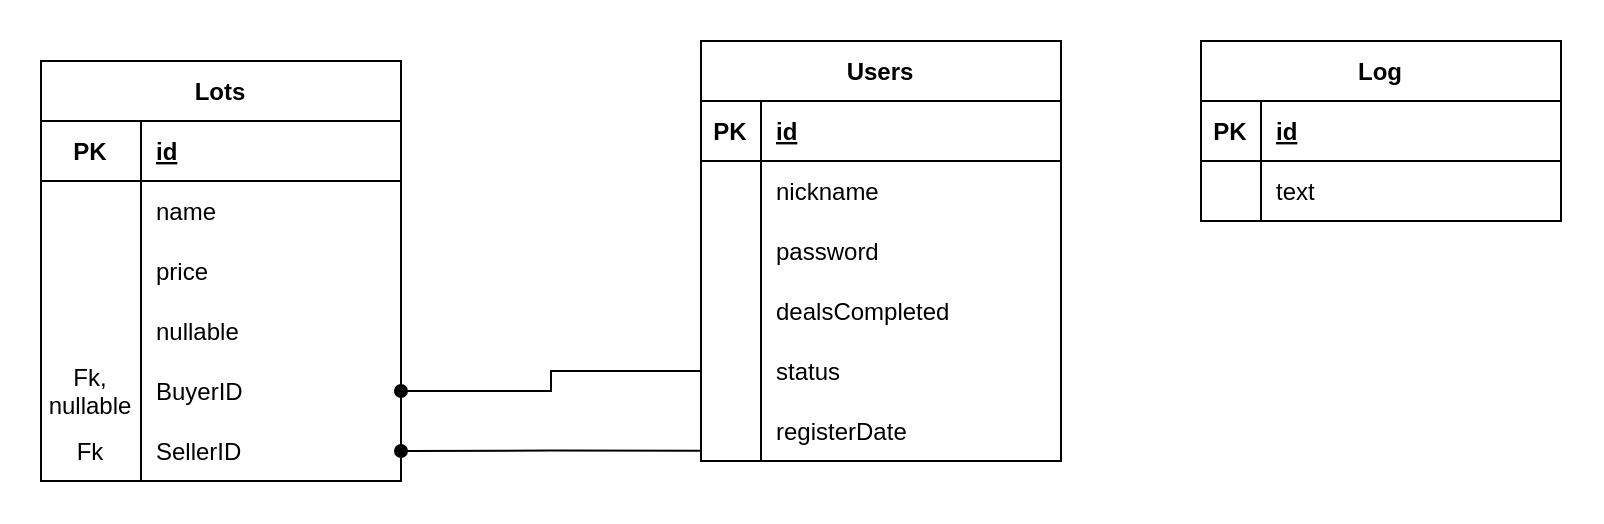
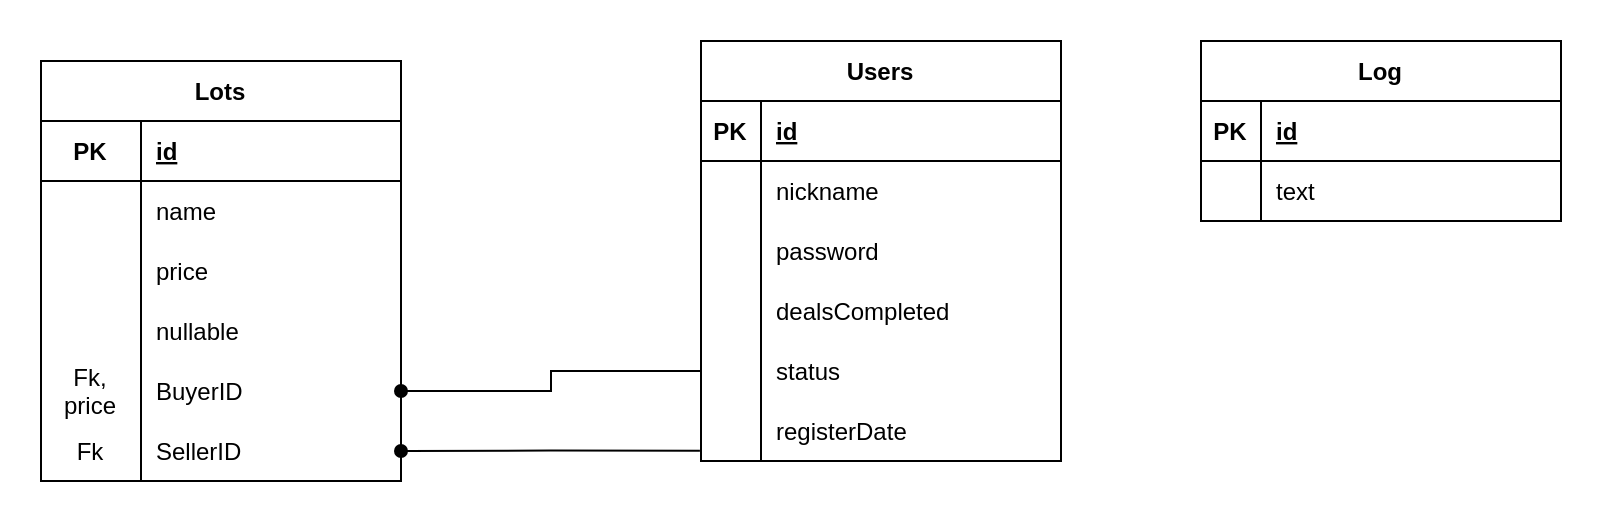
node "Fk, nullable": label "Fk, nullable" -> "Fk, price"
